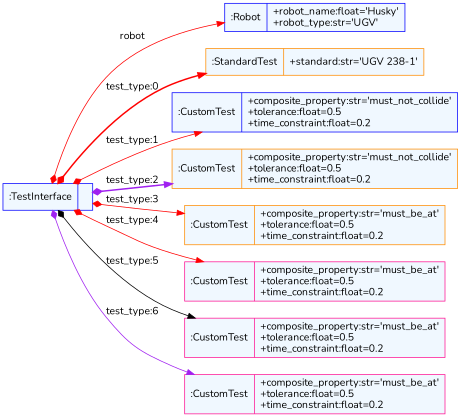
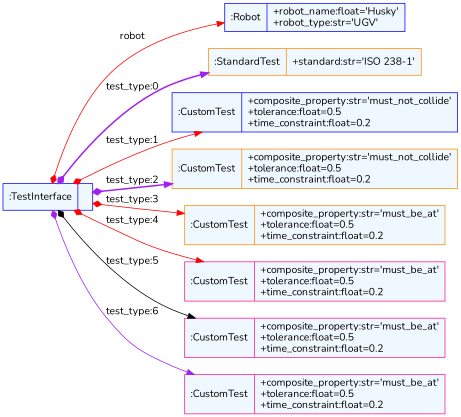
node ":StandardTest": text "+standard:str='UGV 238-1'" -> "+standard:str='ISO 238-1'"
edge ":StandardTest" -- ":TestInterface": color red -> purple
